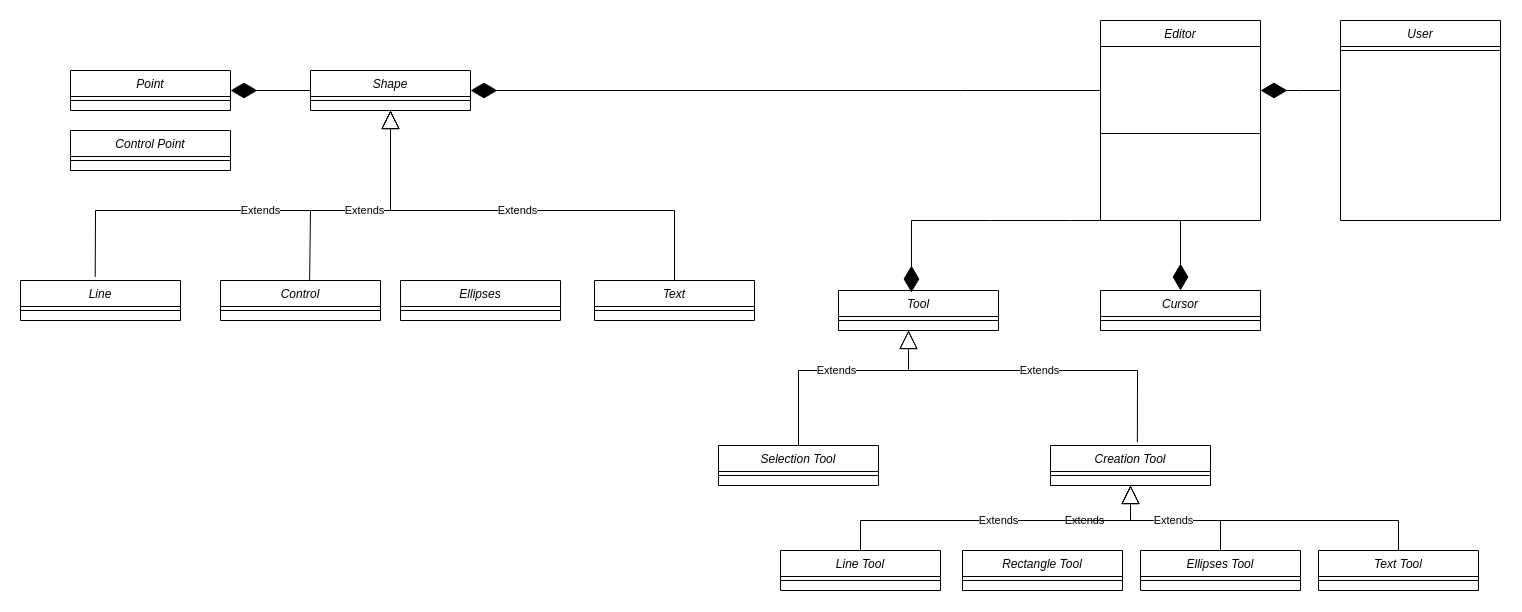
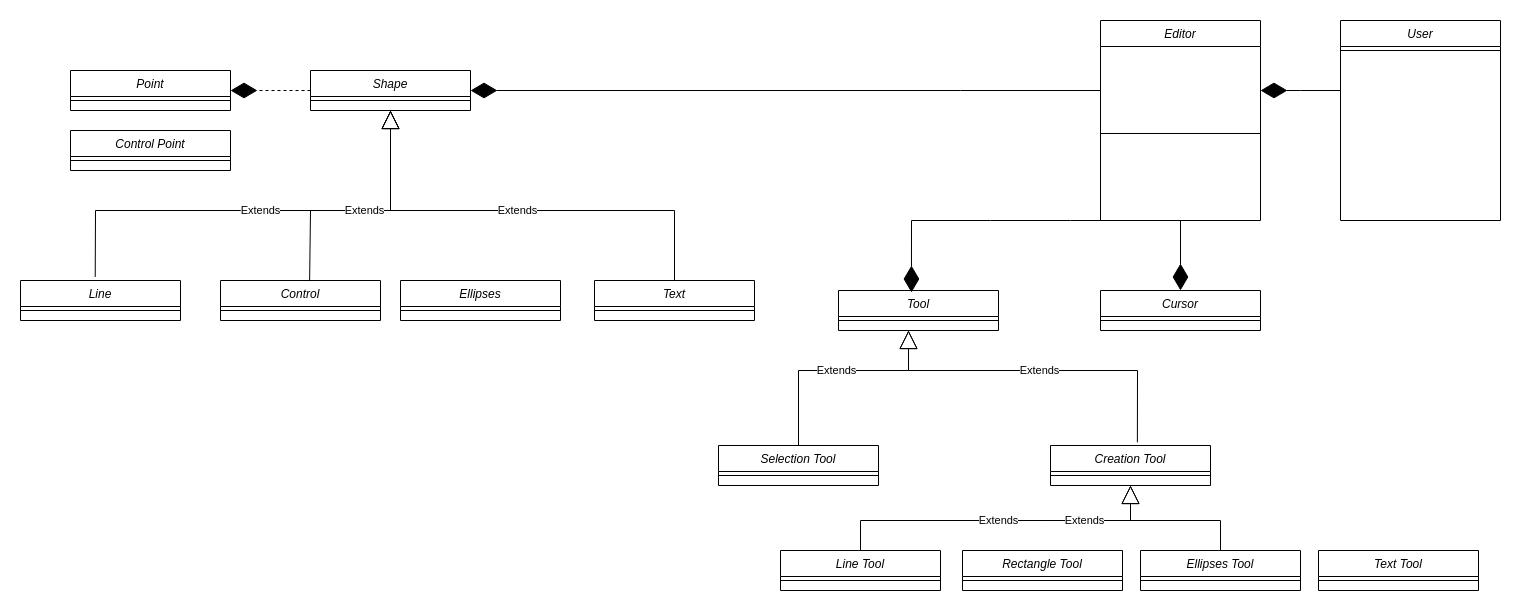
edge "Shape" -> "Point": style solid -> dashed
edge "Text Tool" -> "Creation Tool": removed, label "Extends"
